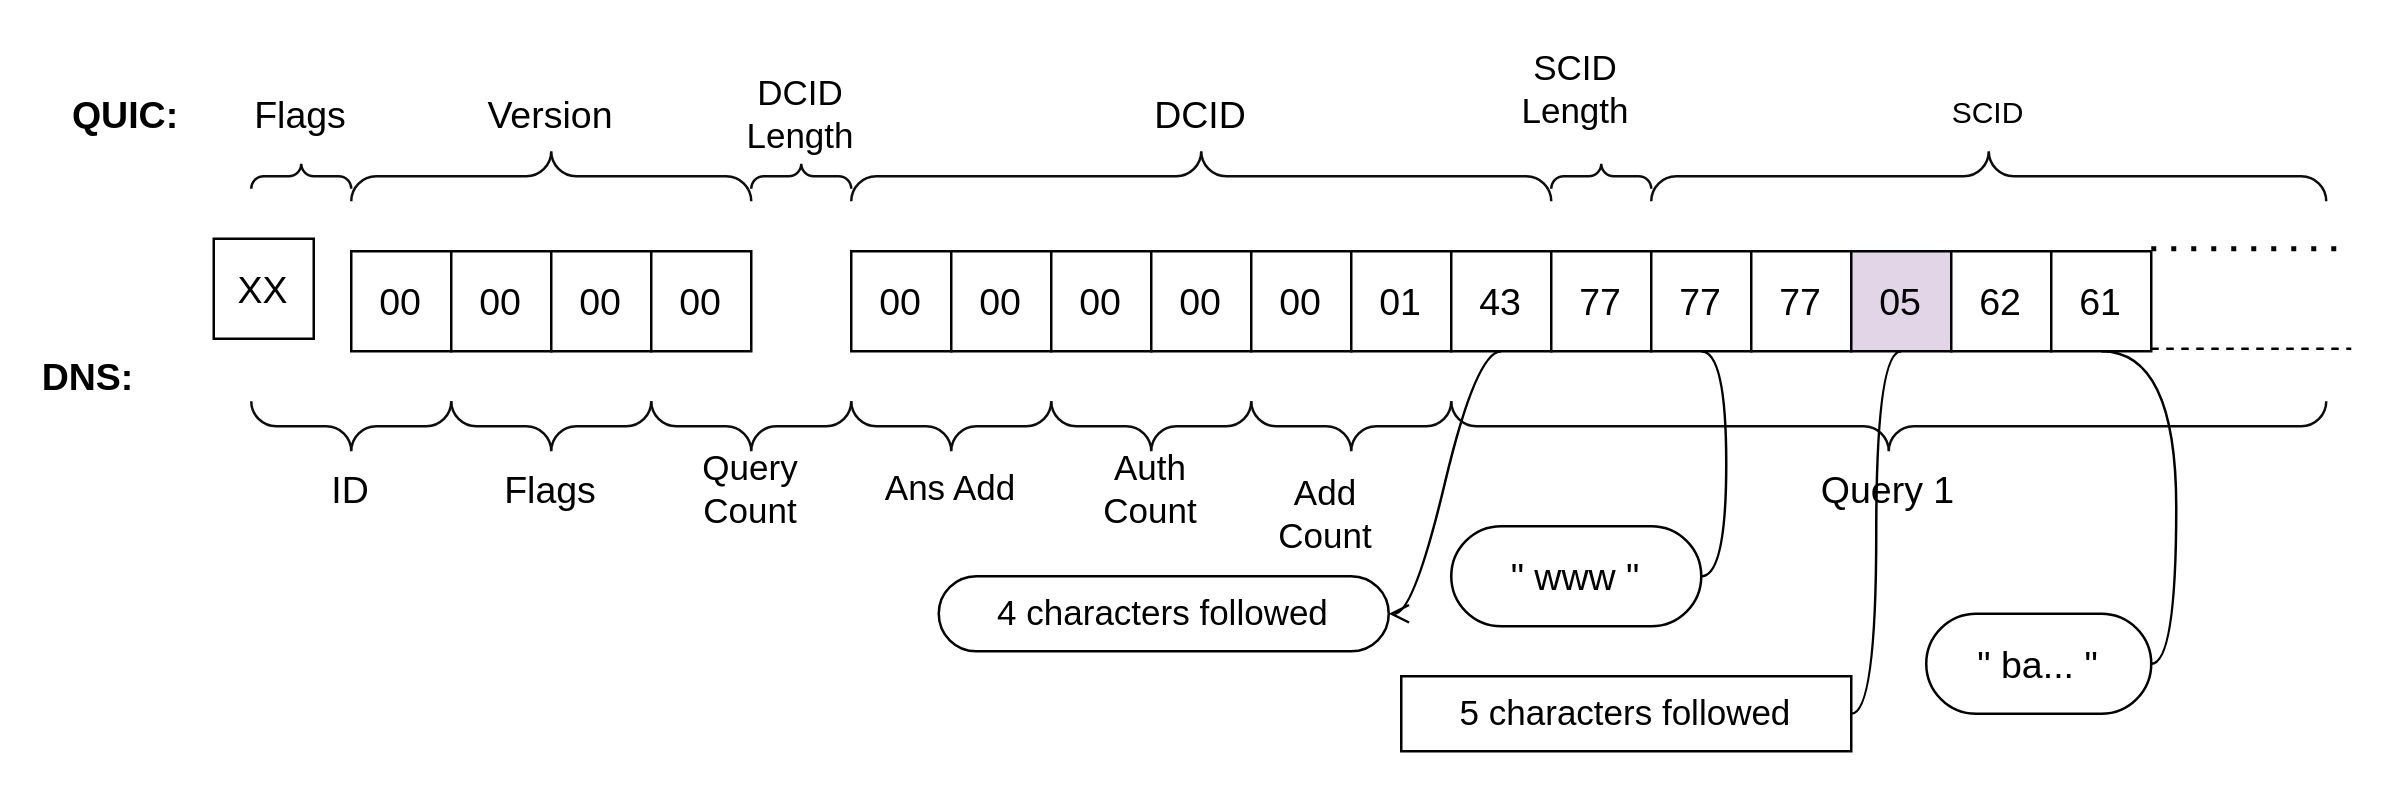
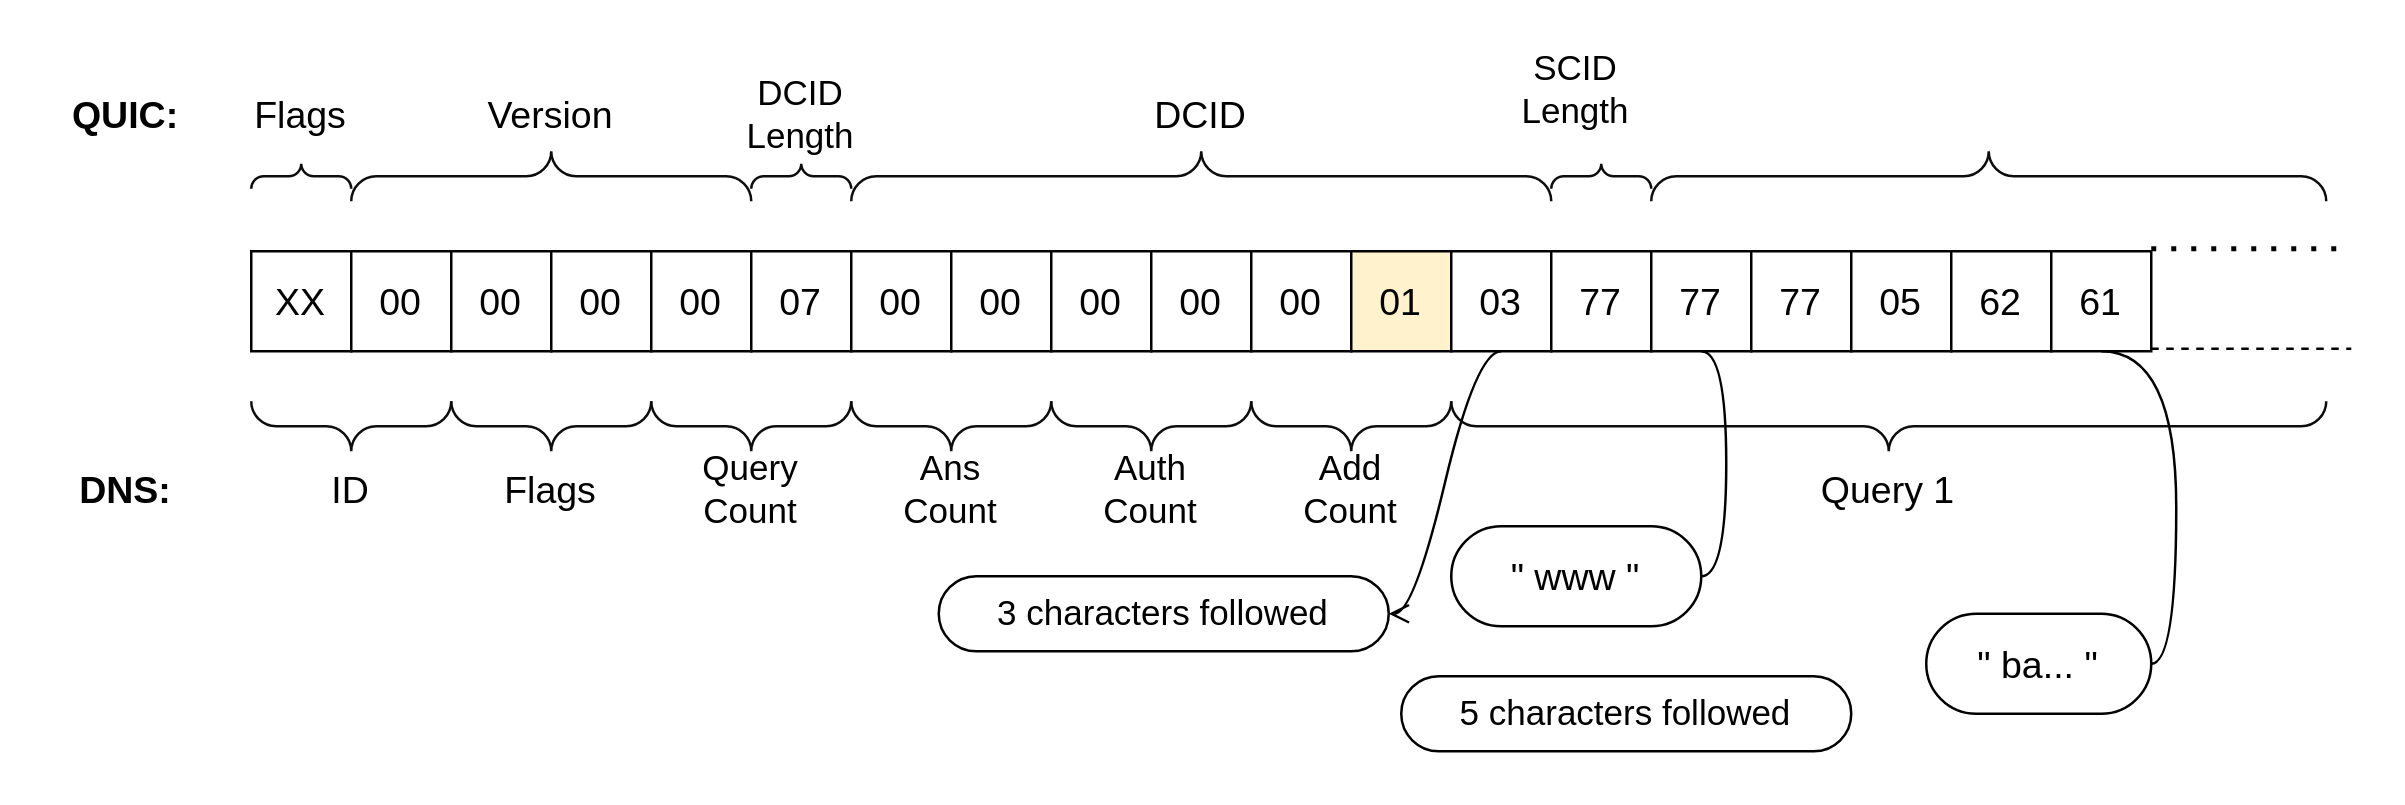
node "SCID": removed
node "XX": moved (264, 289) -> (301, 301)
node "07": added
node "01": fillcolor #ffffff -> #fff2cc
node "43": label "43" -> "03"
node "05": fillcolor #e1d5e7 -> #ffffff
node "DNS:": moved (89, 376) -> (126, 489)
node "Ans Add": label "Ans Add" -> "Ans Count"
node "Add Count": moved (1326, 514) -> (1351, 489)
edge "05" -- "5 characters followed": removed
node "4 characters followed": label "4 characters followed" -> "3 characters followed"
node "5 characters followed": shape rectangle -> rounded rectangle
